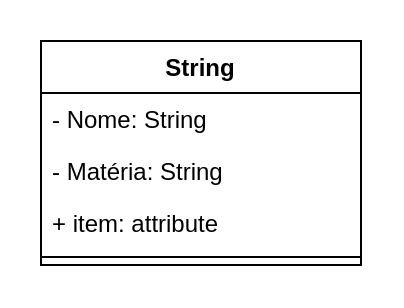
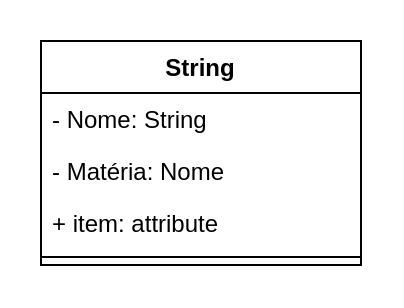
node "- Matéria: String": label "- Matéria: String" -> "- Matéria: Nome"
